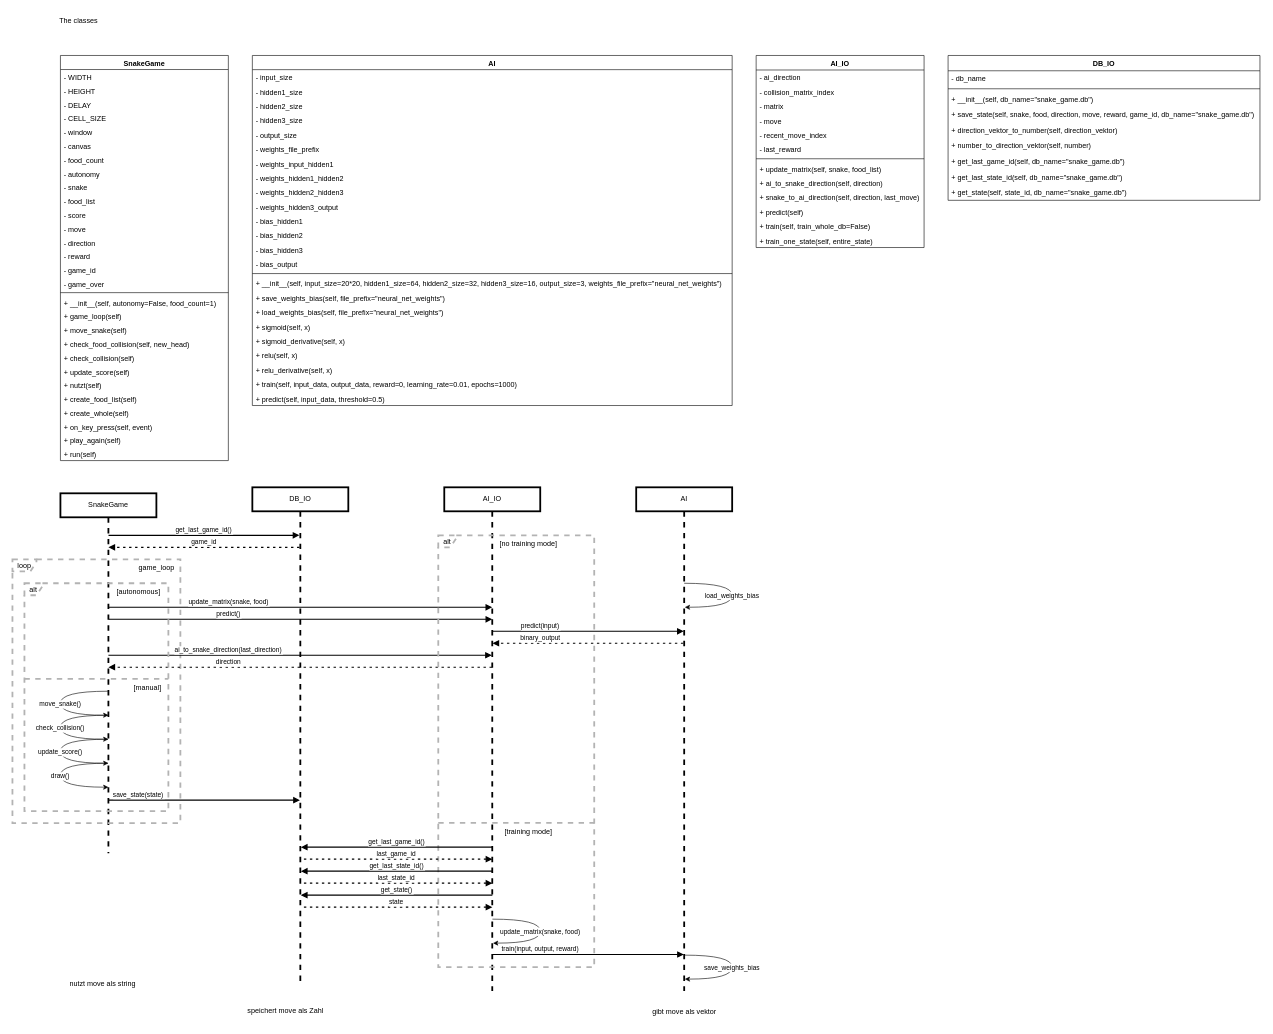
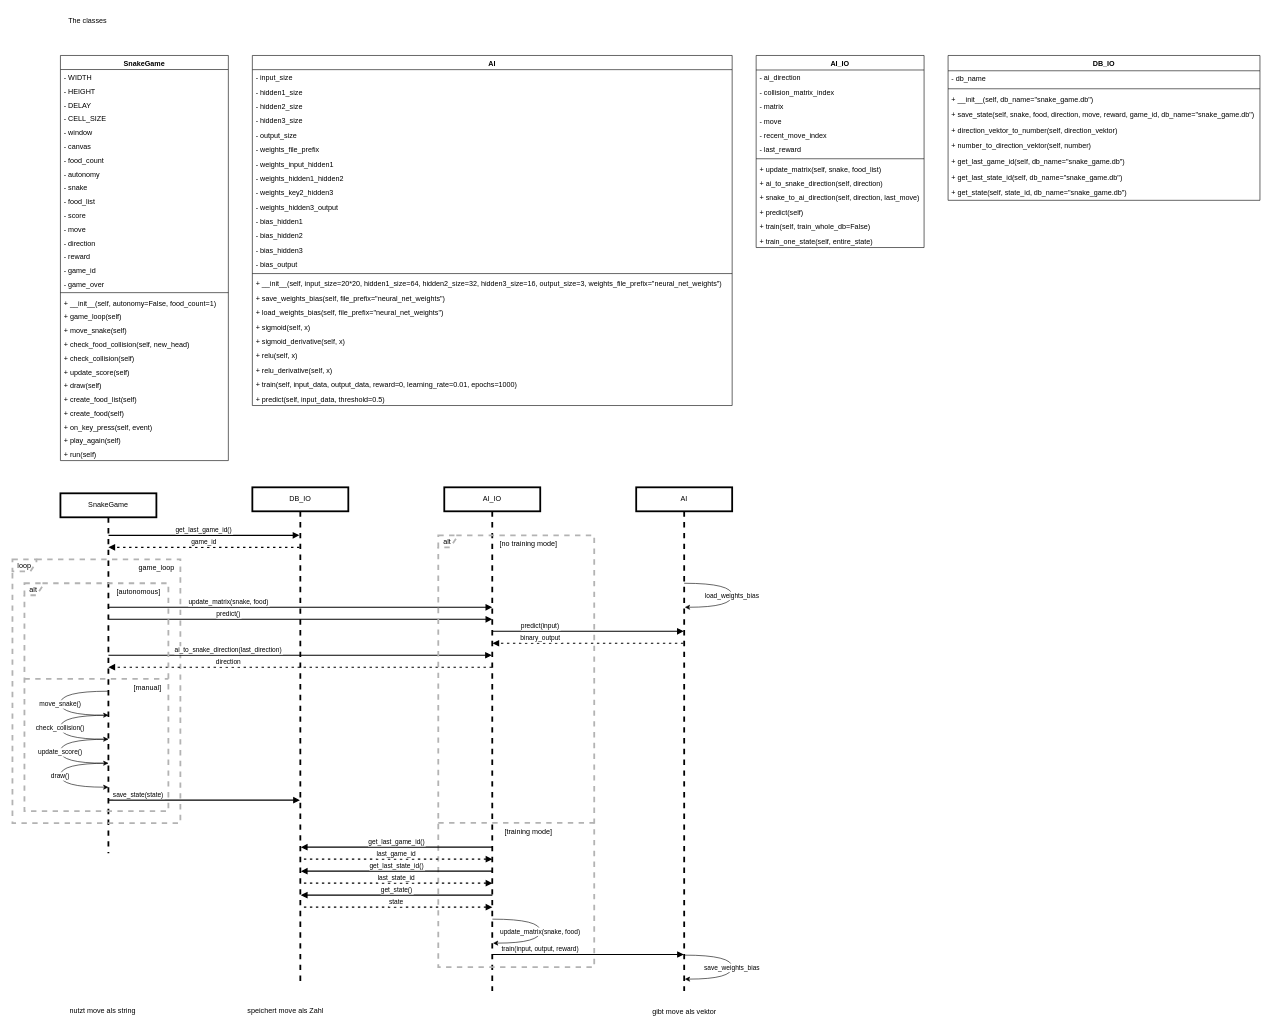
node "The classes": moved (78, 21) -> (87, 21)
node "- weights_hidden2_hidden3": label "- weights_hidden2_hidden3" -> "- weights_key2_hidden3"
node "+ nutzt(self)": label "+ nutzt(self)" -> "+ draw(self)"
node "+ create_whole(self)": label "+ create_whole(self)" -> "+ create_food(self)"
node "nutzt move als string": moved (102, 984) -> (102, 1011)
